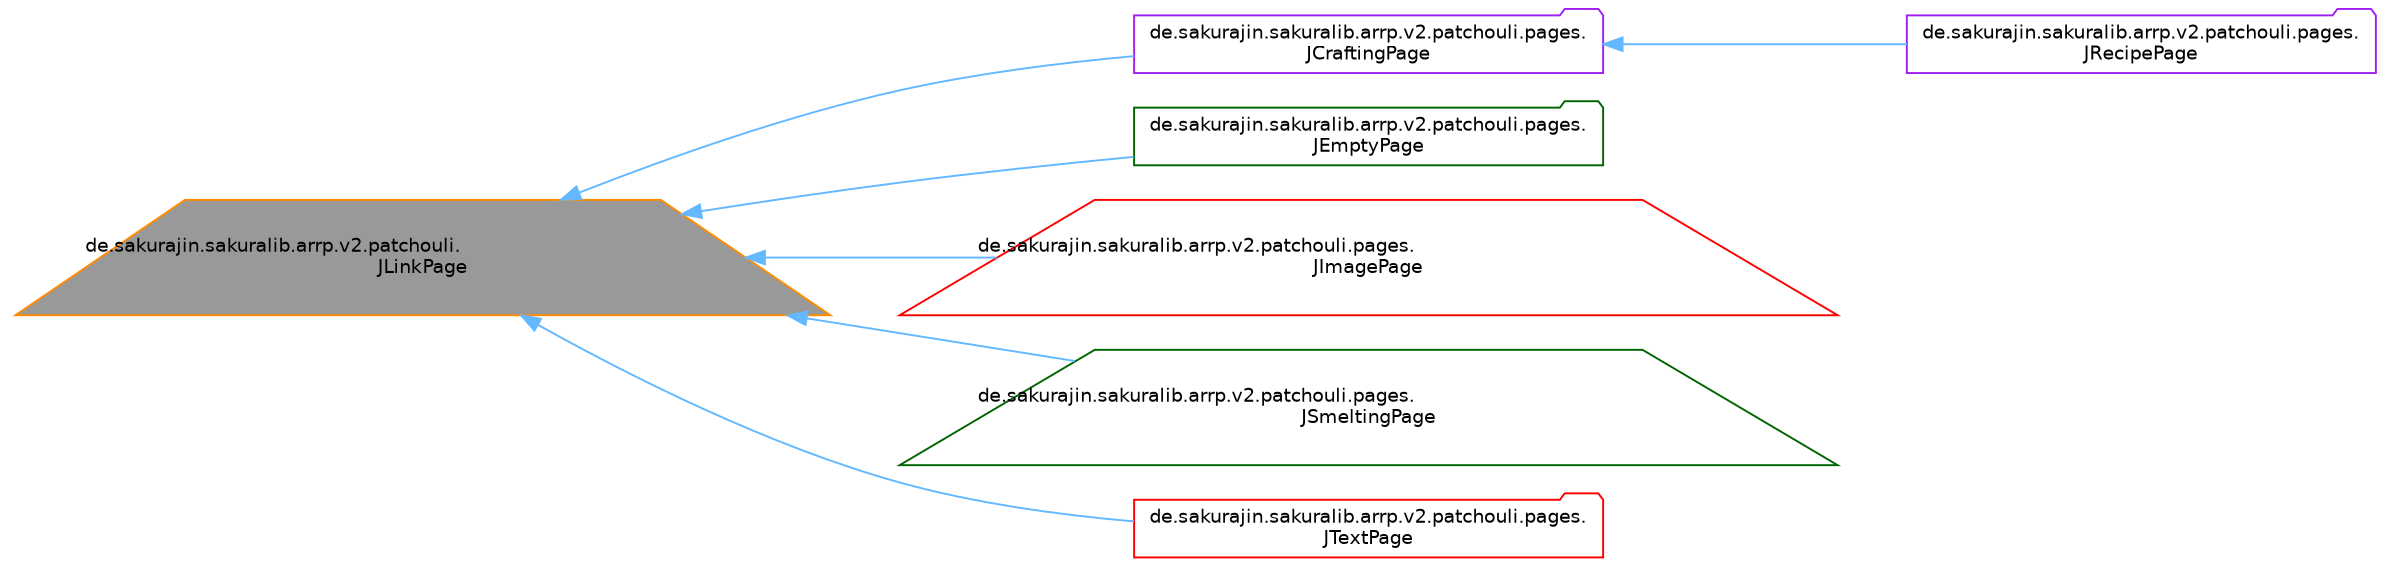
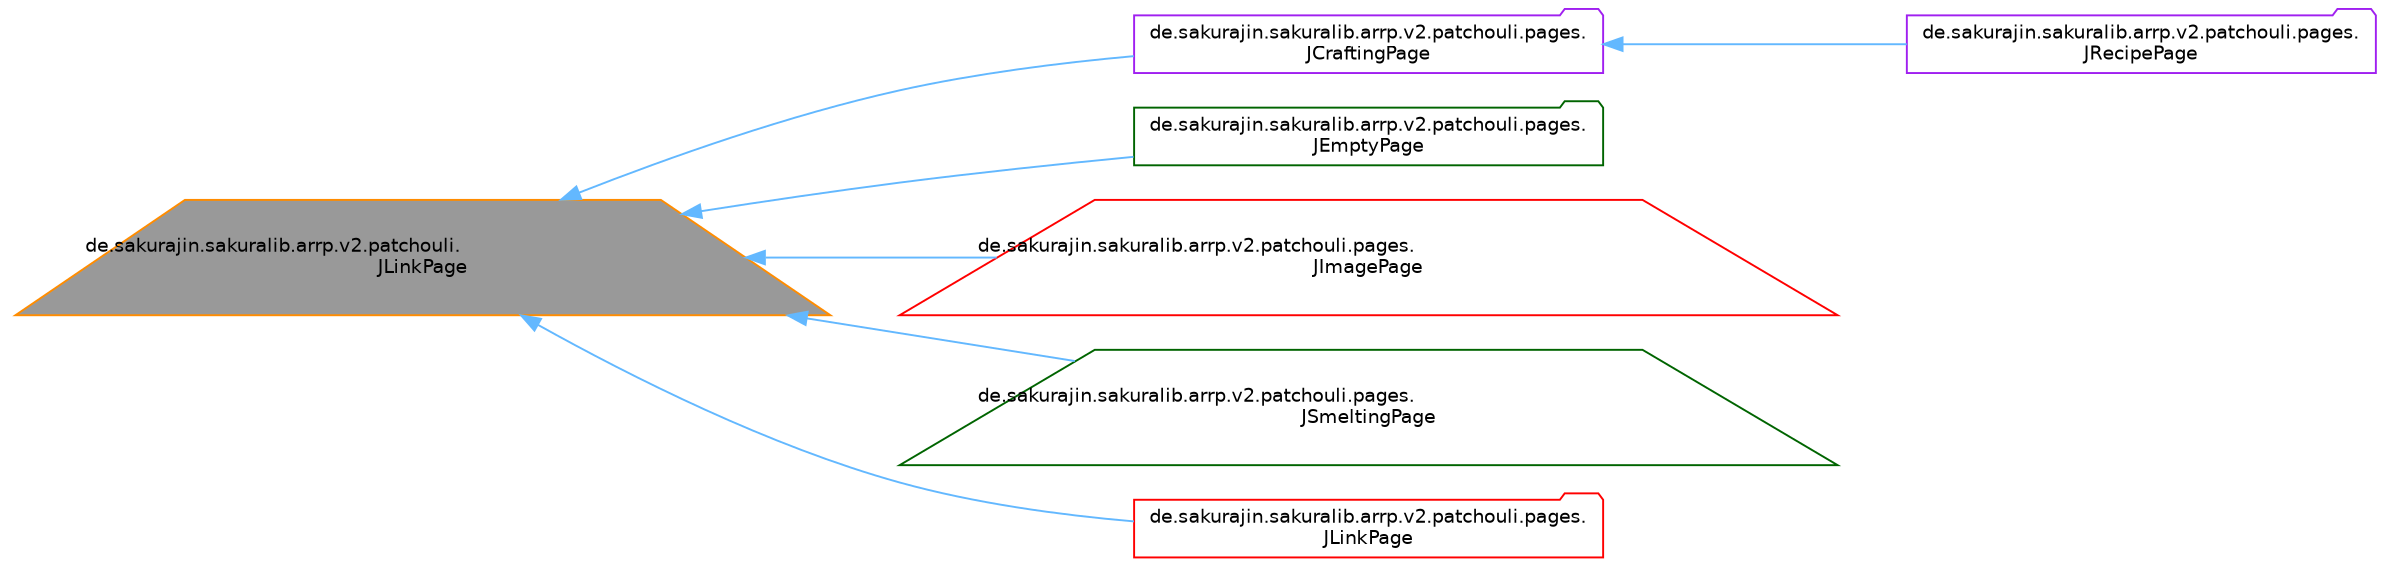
node "de.sakurajin.sakuralib.arrp.v2.patchouli.pages. JTextPage": label "de.sakurajin.sakuralib.arrp.v2.patchouli.pages. JTextPage" -> "de.sakurajin.sakuralib.arrp.v2.patchouli.pages. JLinkPage"
